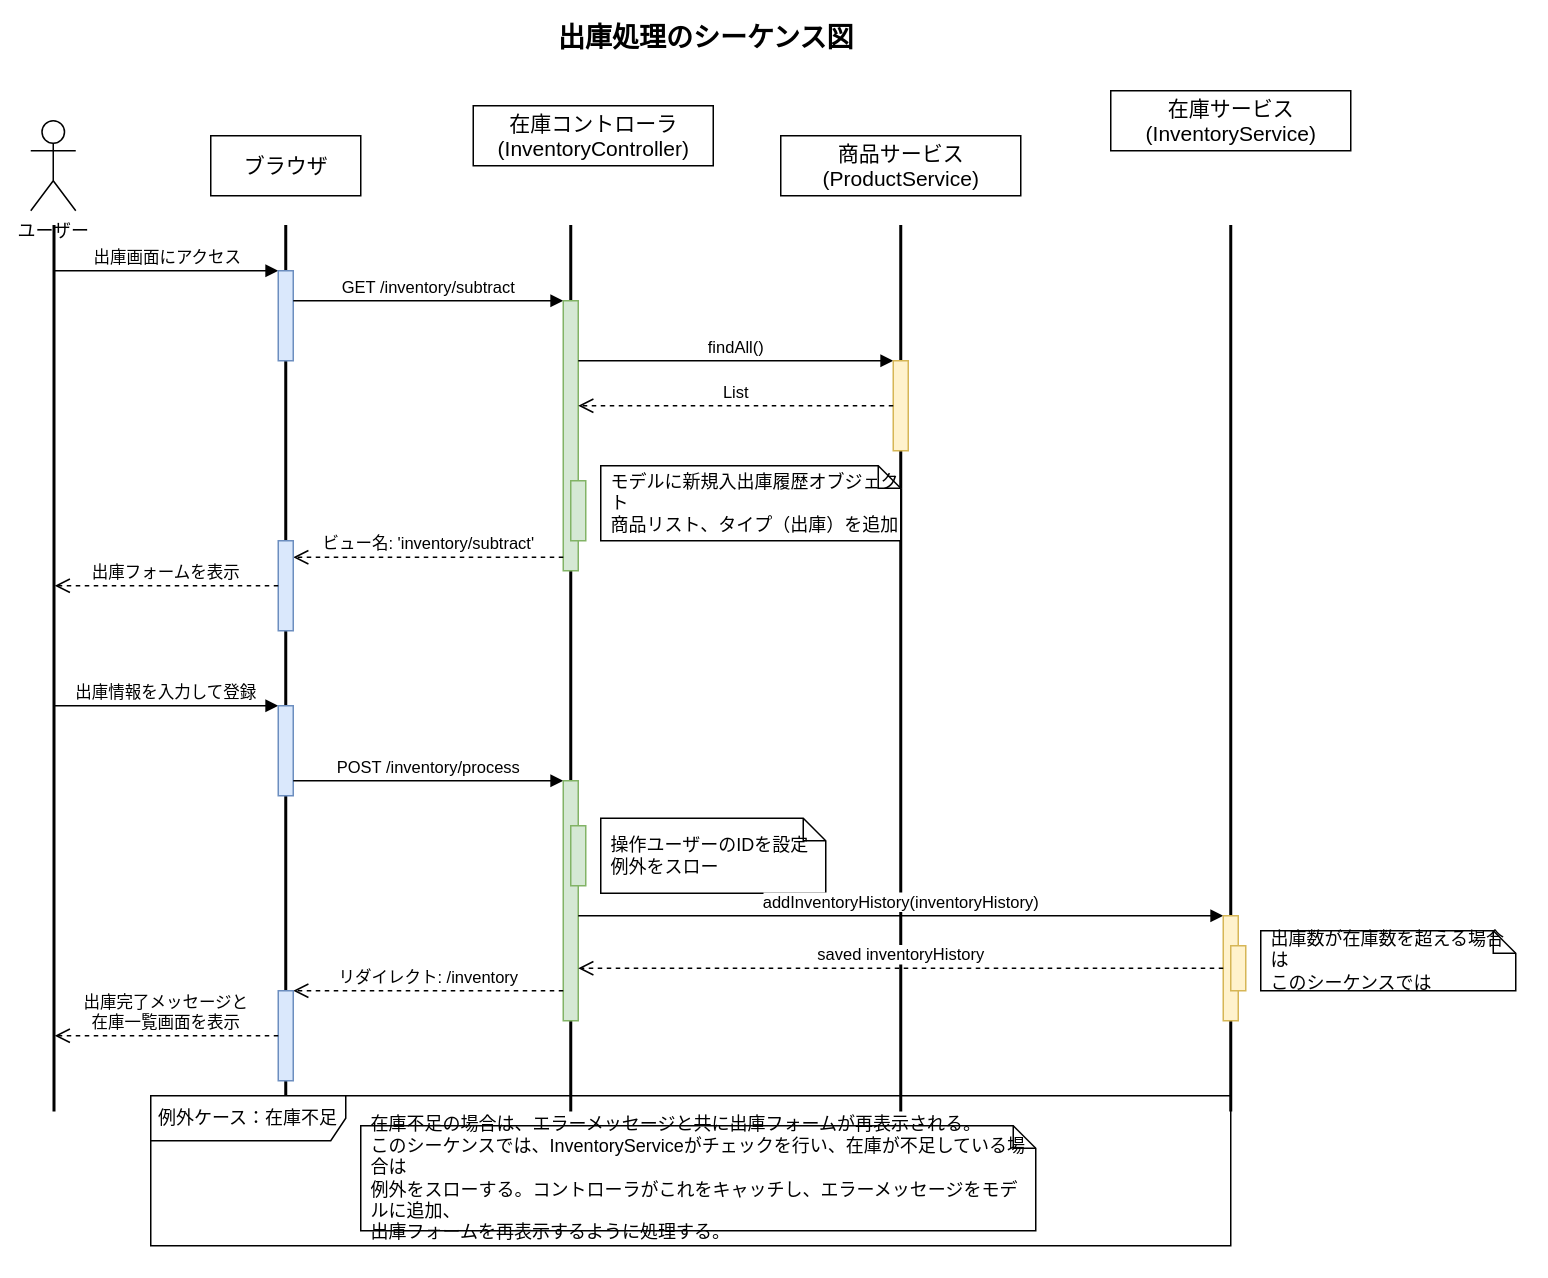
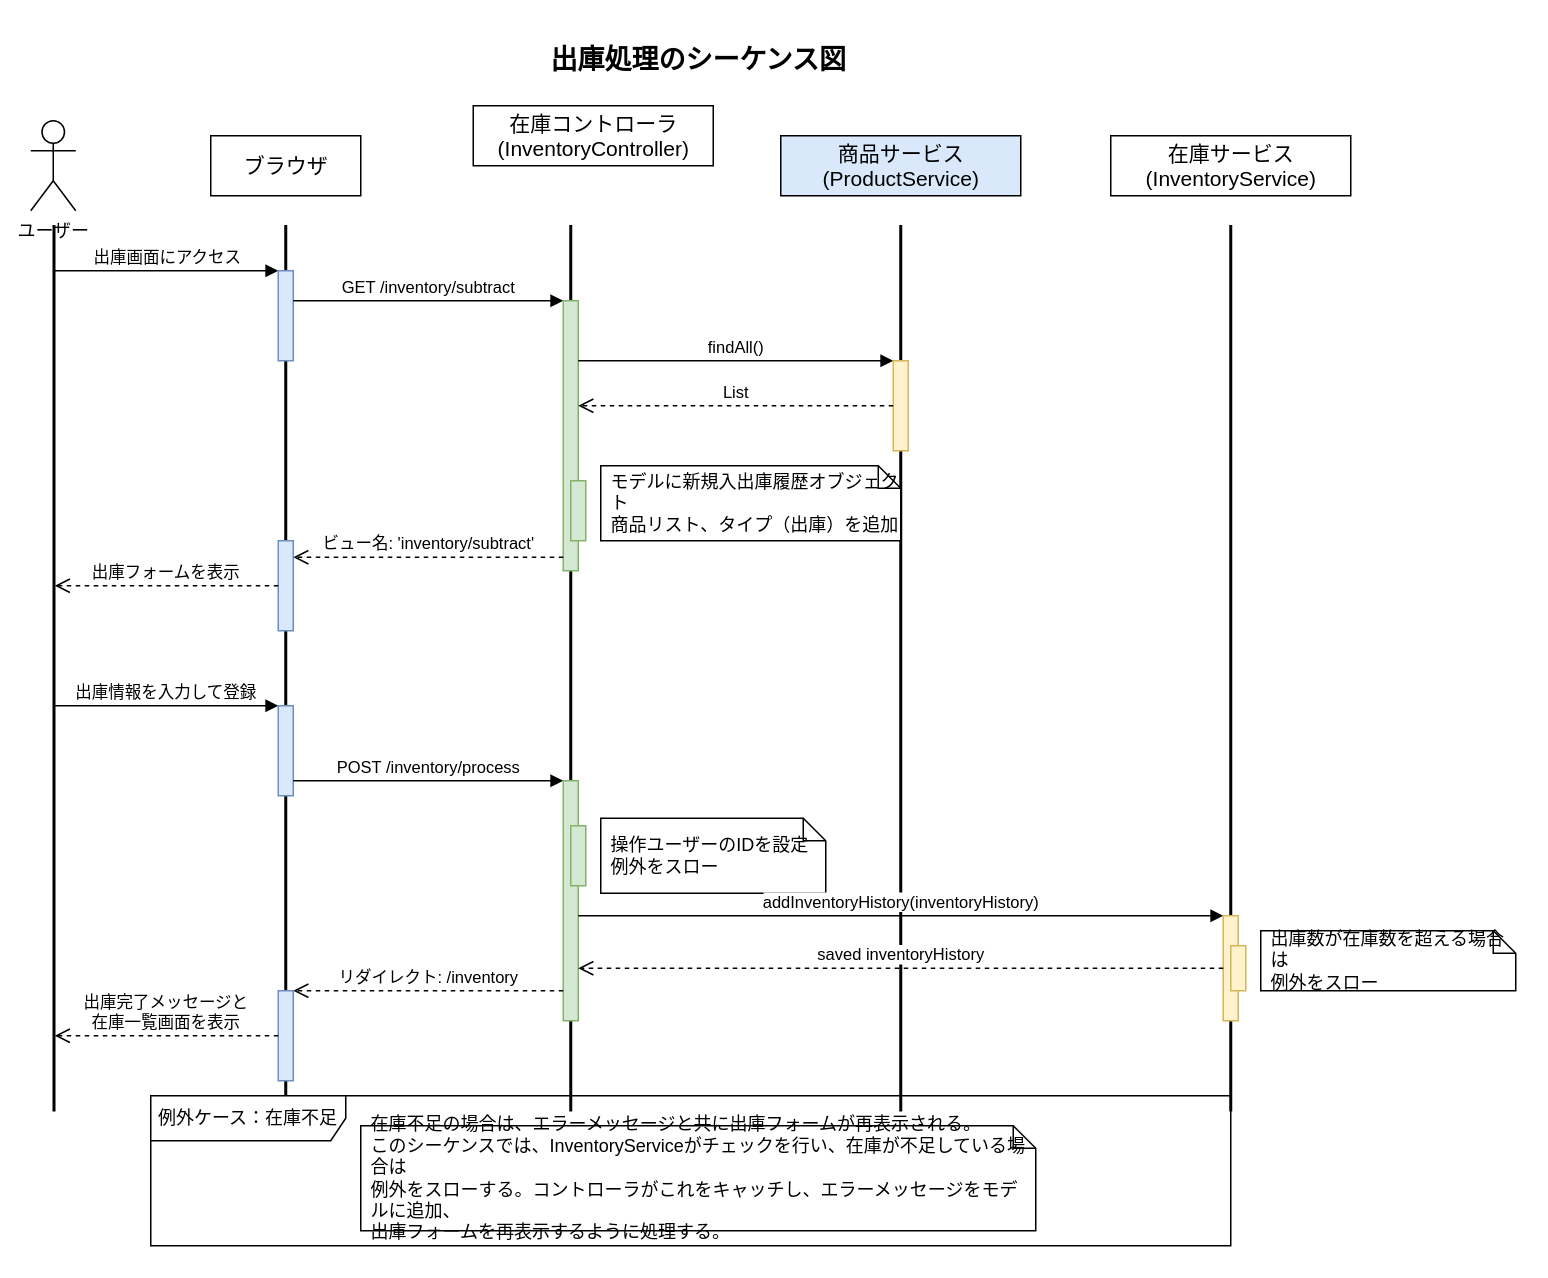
node "出庫処理のシーケンス図": moved (706, 38) -> (698, 61)
node "在庫サービス (InventoryService)": moved (1231, 121) -> (1231, 166)
node "商品サービス (ProductService)": fillcolor #ffffff -> #dae8fc
node "出庫数が在庫数を超える場合は このシーケンスでは": label "出庫数が在庫数を超える場合は このシーケンスでは" -> "出庫数が在庫数を超える場合は 例外をスロー"
